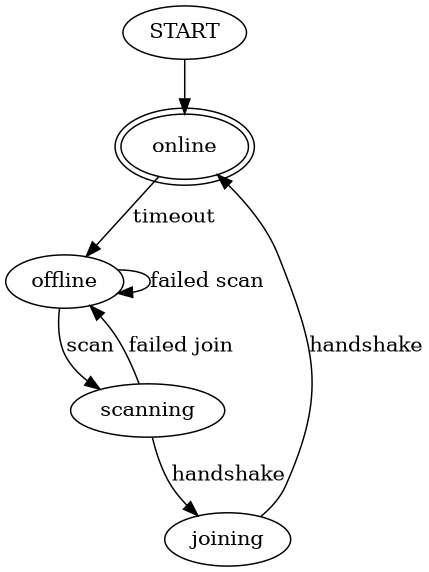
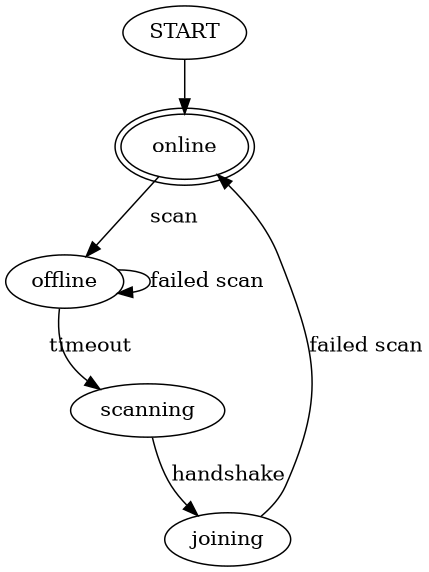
edge "online" -> "offline": label "timeout" -> "scan"
edge "offline" -> "scanning": label "scan" -> "timeout"
edge "joining" -> "online": label "handshake" -> "failed scan"
edge "scanning" -> "offline": removed, label "failed join"
